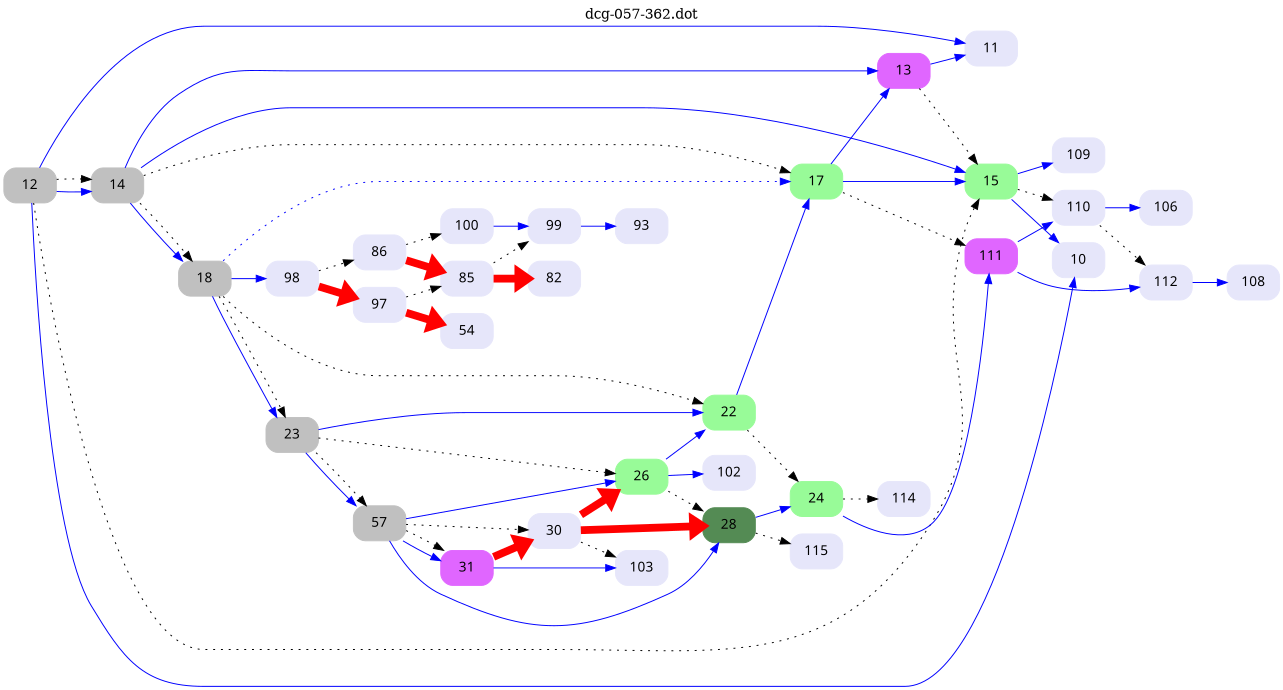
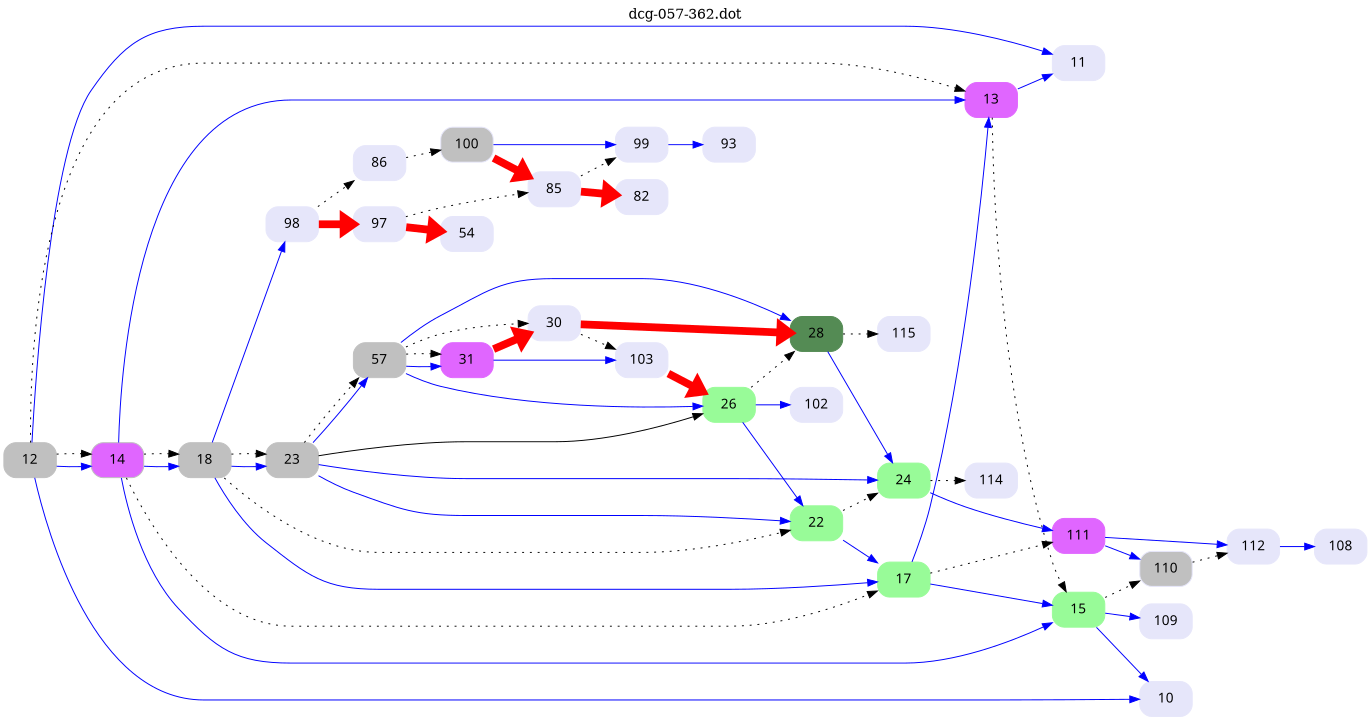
edge "18" -> "17": style dotted -> solid
node "14": fillcolor grey -> mediumorchid1
node "110": fillcolor lavender -> grey
node "106": removed
node "100": fillcolor lavender -> grey
edge "86" -> "85": now "100" -> "85"
edge "23" -> "26": style dotted -> solid
edge "23" -> "24": added
edge "30" -> "26": now "103" -> "26"
edge "12" -> "15": now "12" -> "13"
